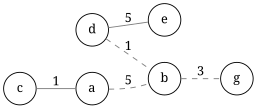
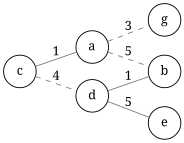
edge "d" -- "b": style dashed -> solid
edge "b" -- "g": now "a" -- "g"
edge "c" -- "d": added, label "4"
